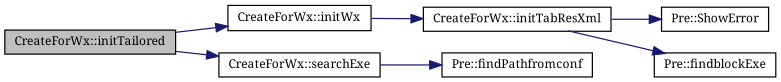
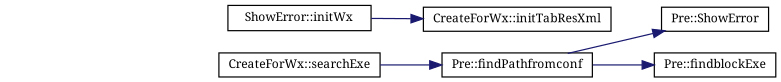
node "CreateForWx::initWx": label "CreateForWx::initWx" -> "ShowError::initWx"
edge "CreateForWx::initTabResXml" -> "Pre::ShowError": now "Pre::findPathfromconf" -> "Pre::ShowError"
edge "CreateForWx::initTabResXml" -> "Pre::findblockExe": now "Pre::findPathfromconf" -> "Pre::findblockExe"
node "CreateForWx::initTailored": removed
